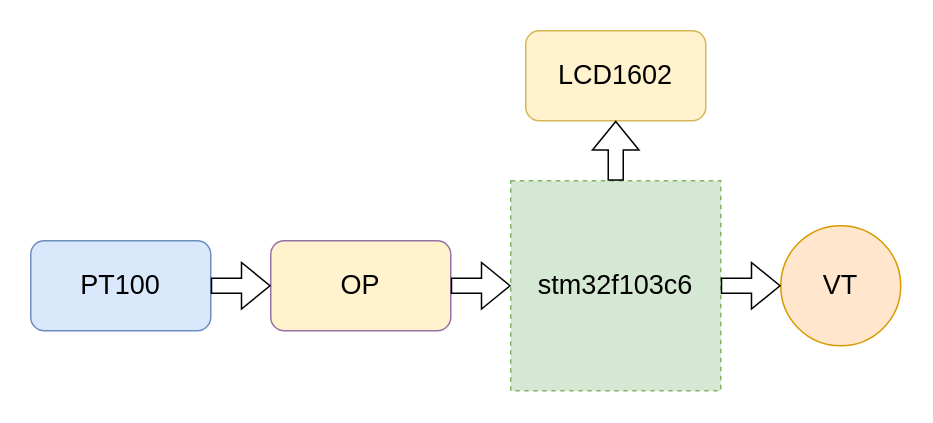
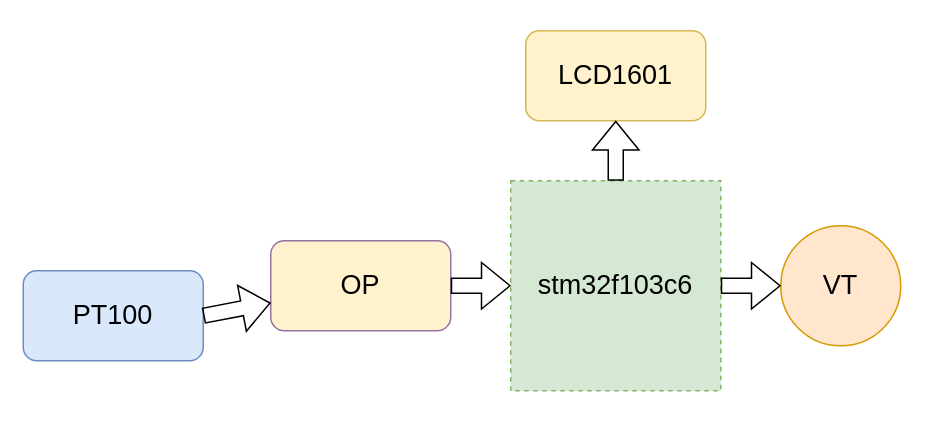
node "LCD1602": label "LCD1602" -> "LCD1601"
node "PT100": moved (121, 286) -> (113, 316)
